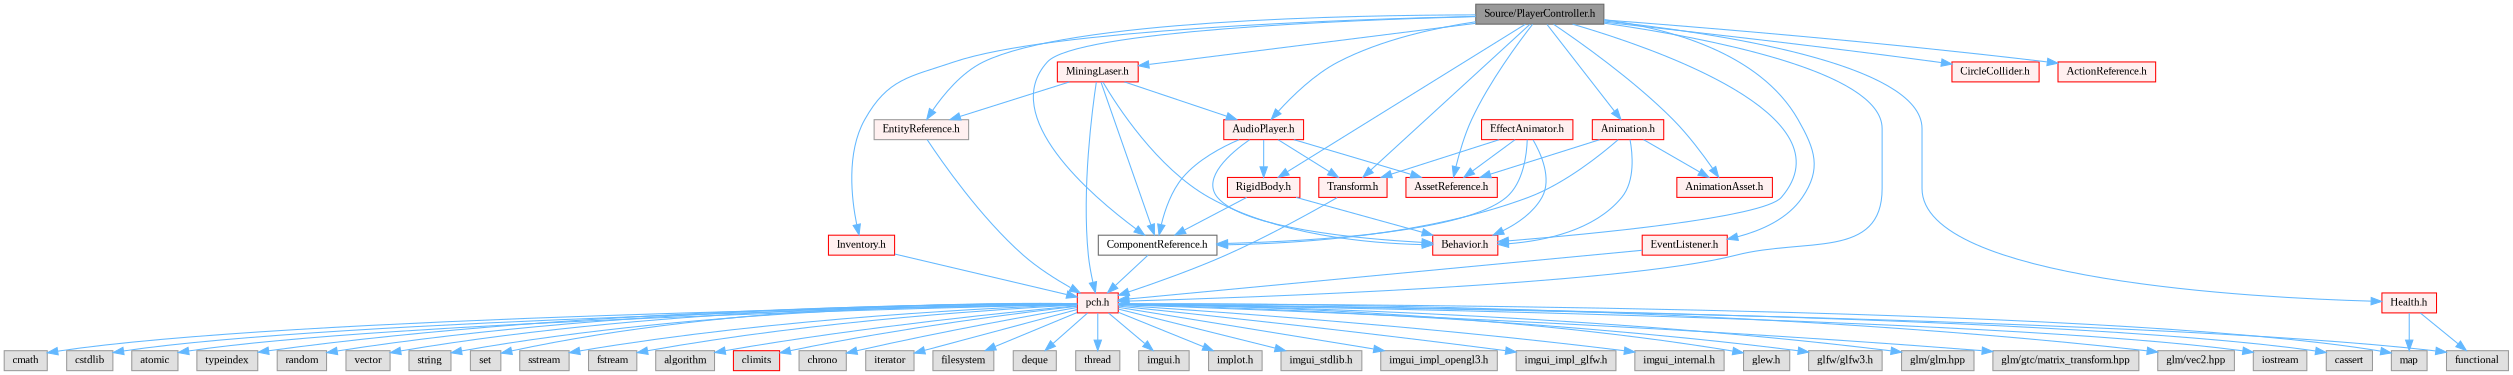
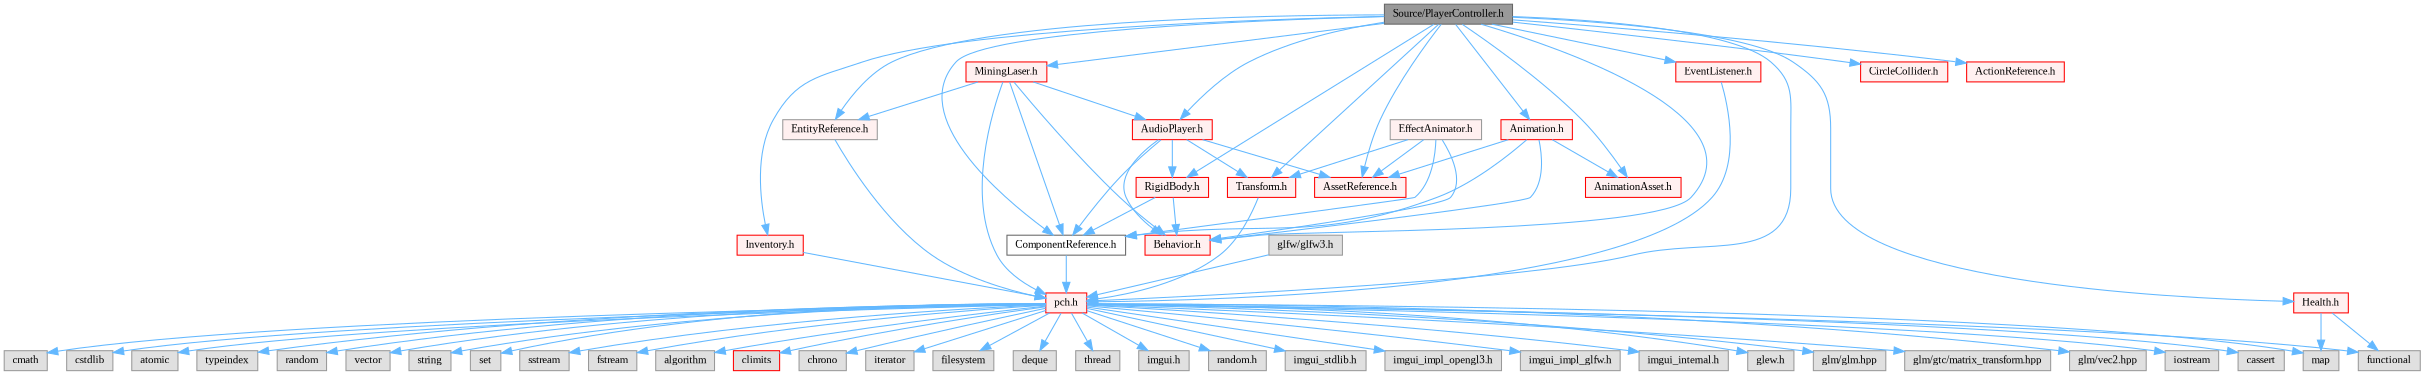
node "EffectAnimator.h": color red -> grey60
edge "pch.h" -> "glfw/glfw3.h": reversed
node "implot.h": label "implot.h" -> "random.h"
